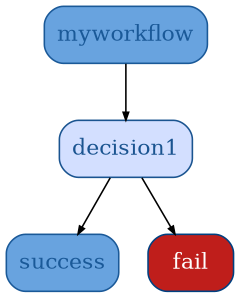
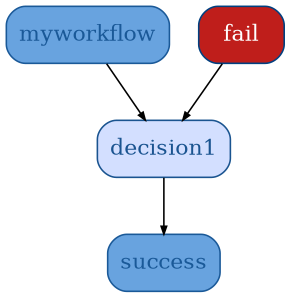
edge "decision1" -> "fail": reversed
